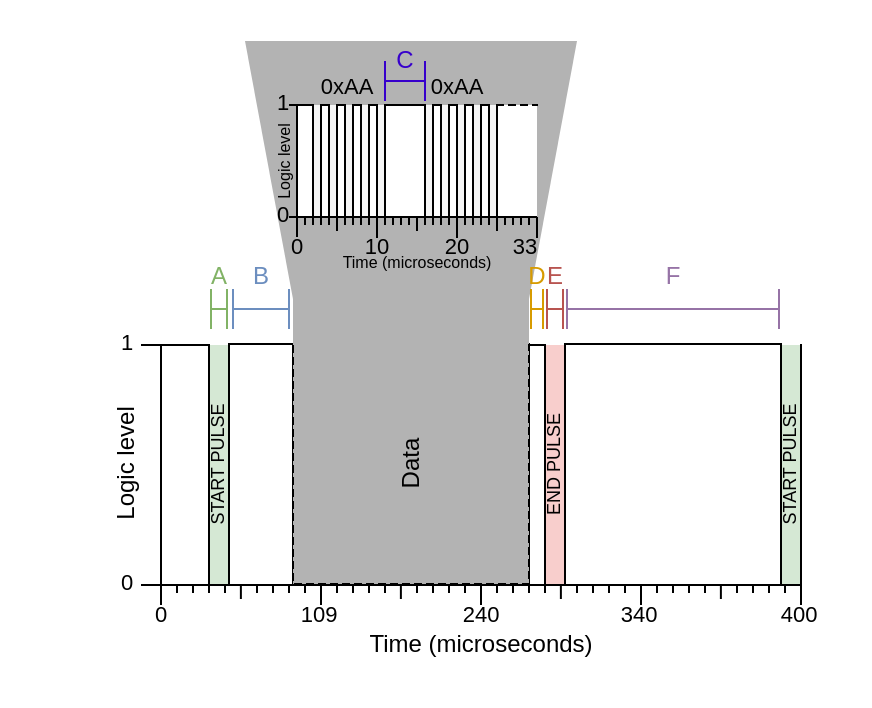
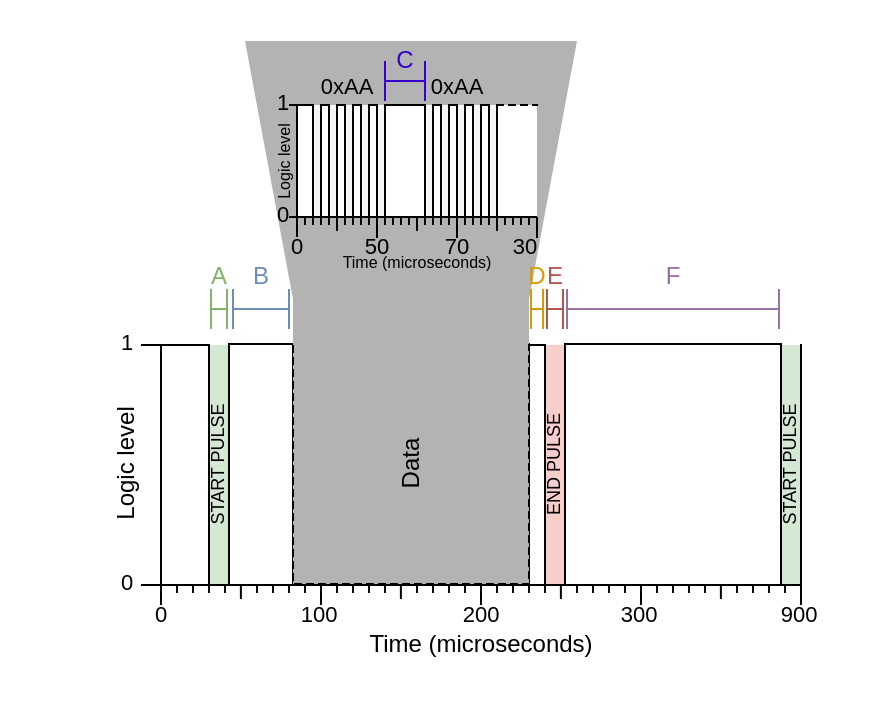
node "10": label "10" -> "50"
node "20": label "20" -> "70"
node "33": label "33" -> "30"
node "109": label "109" -> "100"
node "240": label "240" -> "200"
node "340": label "340" -> "300"
node "400": label "400" -> "900"
